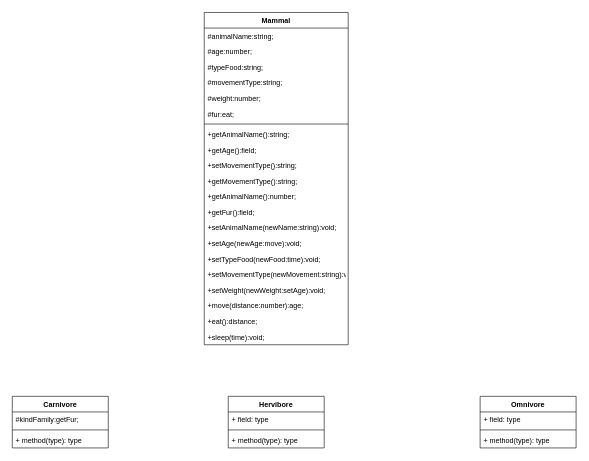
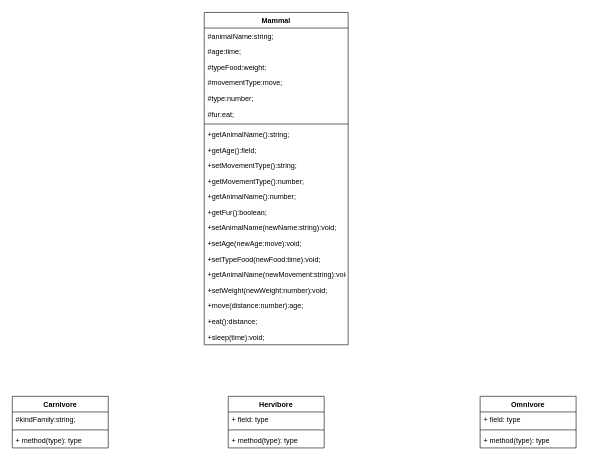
node "#age:number;": label "#age:number;" -> "#age:time;"
node "#typeFood:string;": label "#typeFood:string;" -> "#typeFood:weight;"
node "#movementType:string;": label "#movementType:string;" -> "#movementType:move;"
node "#weight:number;": label "#weight:number;" -> "#type:number;"
node "+getMovementType():string;": label "+getMovementType():string;" -> "+getMovementType():number;"
node "+getFur():field;": label "+getFur():field;" -> "+getFur():boolean;"
node "+setMovementType(newMovement:string):void;": label "+setMovementType(newMovement:string):void;" -> "+getAnimalName(newMovement:string):void;"
node "+setWeight(newWeight:setAge):void;": label "+setWeight(newWeight:setAge):void;" -> "+setWeight(newWeight:number):void;"
node "#kindFamily:getFur;": label "#kindFamily:getFur;" -> "#kindFamily:string;"
